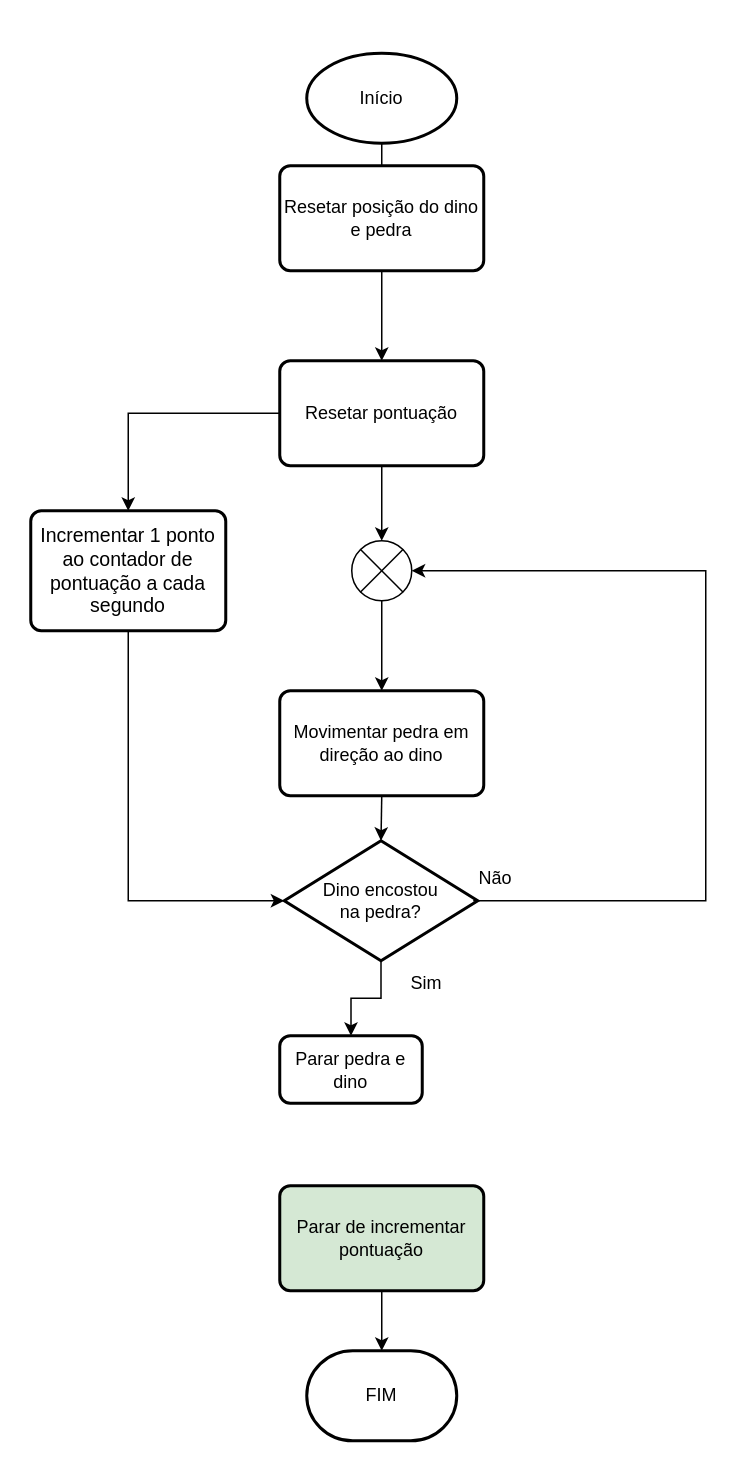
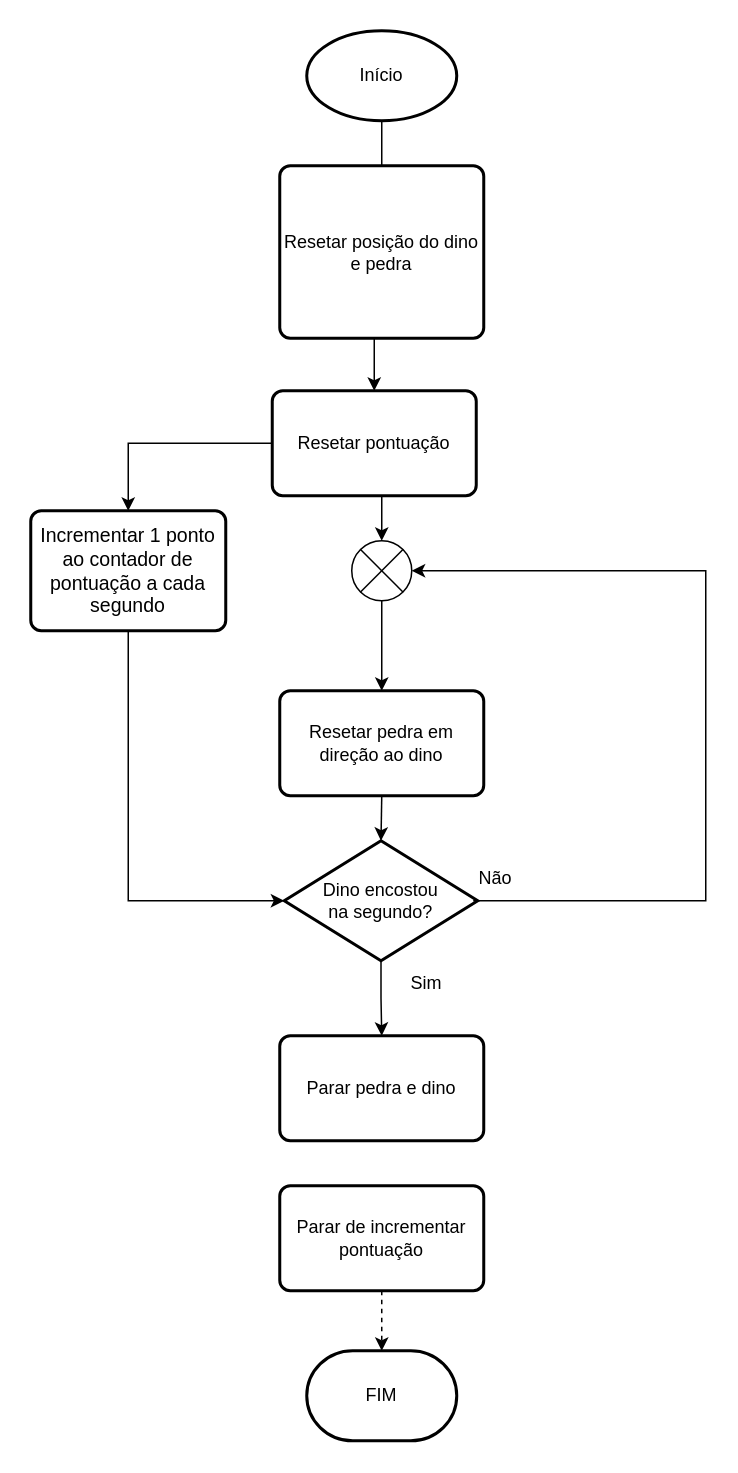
node "Início": moved (382, 98) -> (382, 76)
node "Resetar posição do dino e pedra": size 204x105 -> 204x173
node "Resetar pontuação": moved (382, 413) -> (374, 443)
node "Movimentar pedra em direção ao dino": label "Movimentar pedra em direção ao dino" -> "Resetar pedra em direção ao dino"
node "Dino encostou na pedra?": label "Dino encostou na pedra?" -> "Dino encostou na segundo?"
node "Parar pedra e dino": size 143x68 -> 204x105
node "Parar de incrementar pontuação": fillcolor #d5e8d4 -> #ffffff
edge "Parar de incrementar pontuação" -> "FIM": style solid -> dashed
